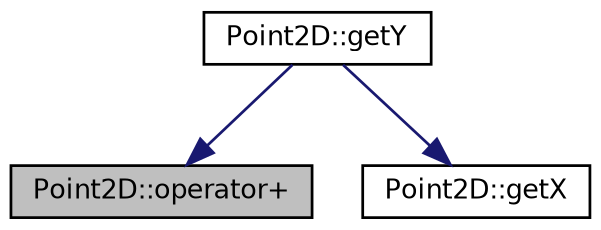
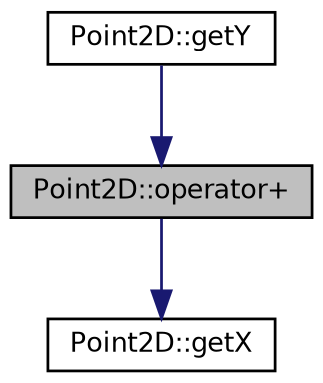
edge "Point2D::getY" -> "Point2D::getX": now "Point2D::operator+" -> "Point2D::getX"
